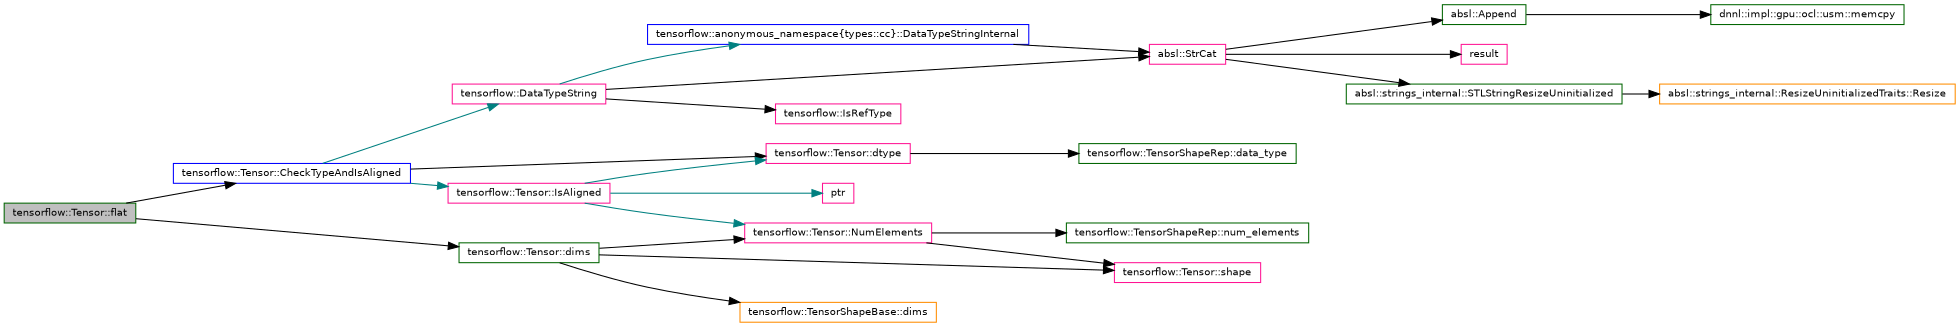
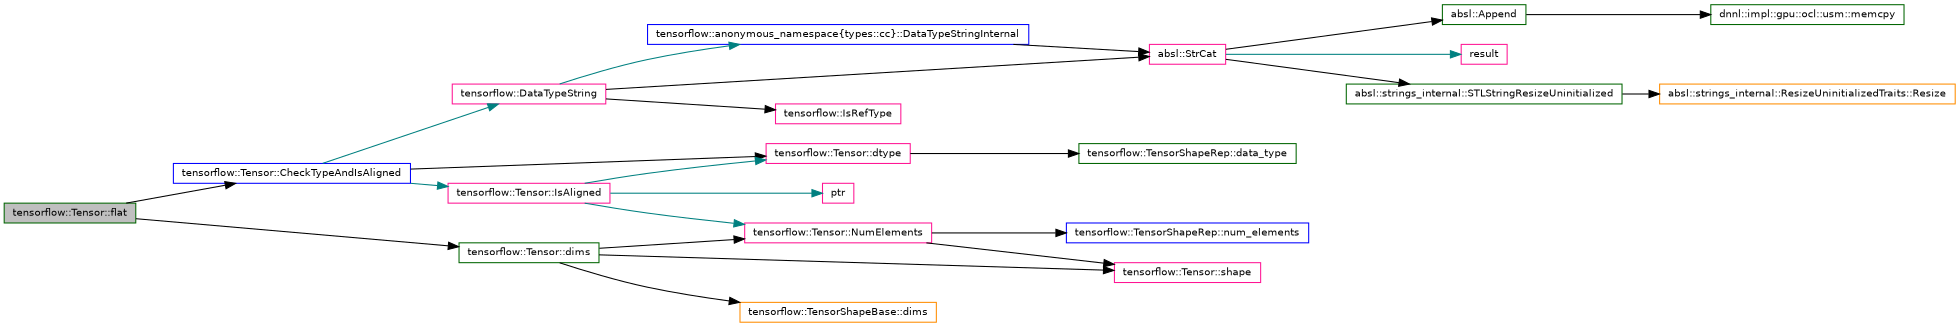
edge "absl::StrCat" -> "result": color black -> teal
node "tensorflow::TensorShapeRep::num_elements": color darkgreen -> blue
